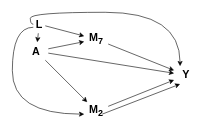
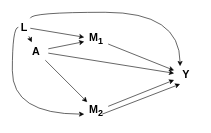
node "L": moved (39, 24) -> (24, 27)
node "M7": label "M7" -> "M1"
